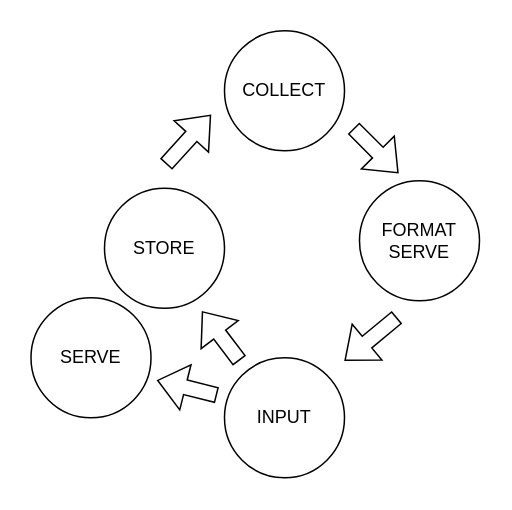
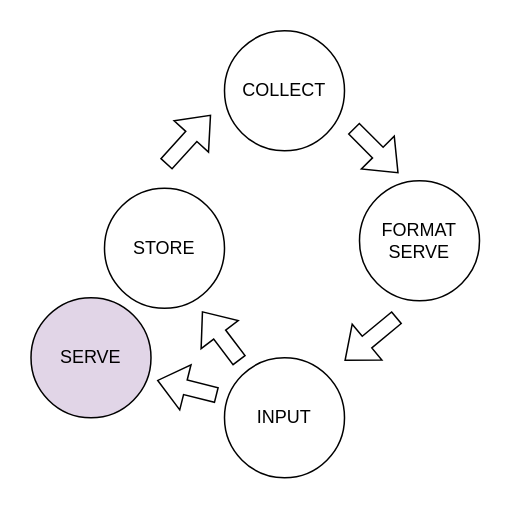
node "SERVE": fillcolor #ffffff -> #e1d5e7
